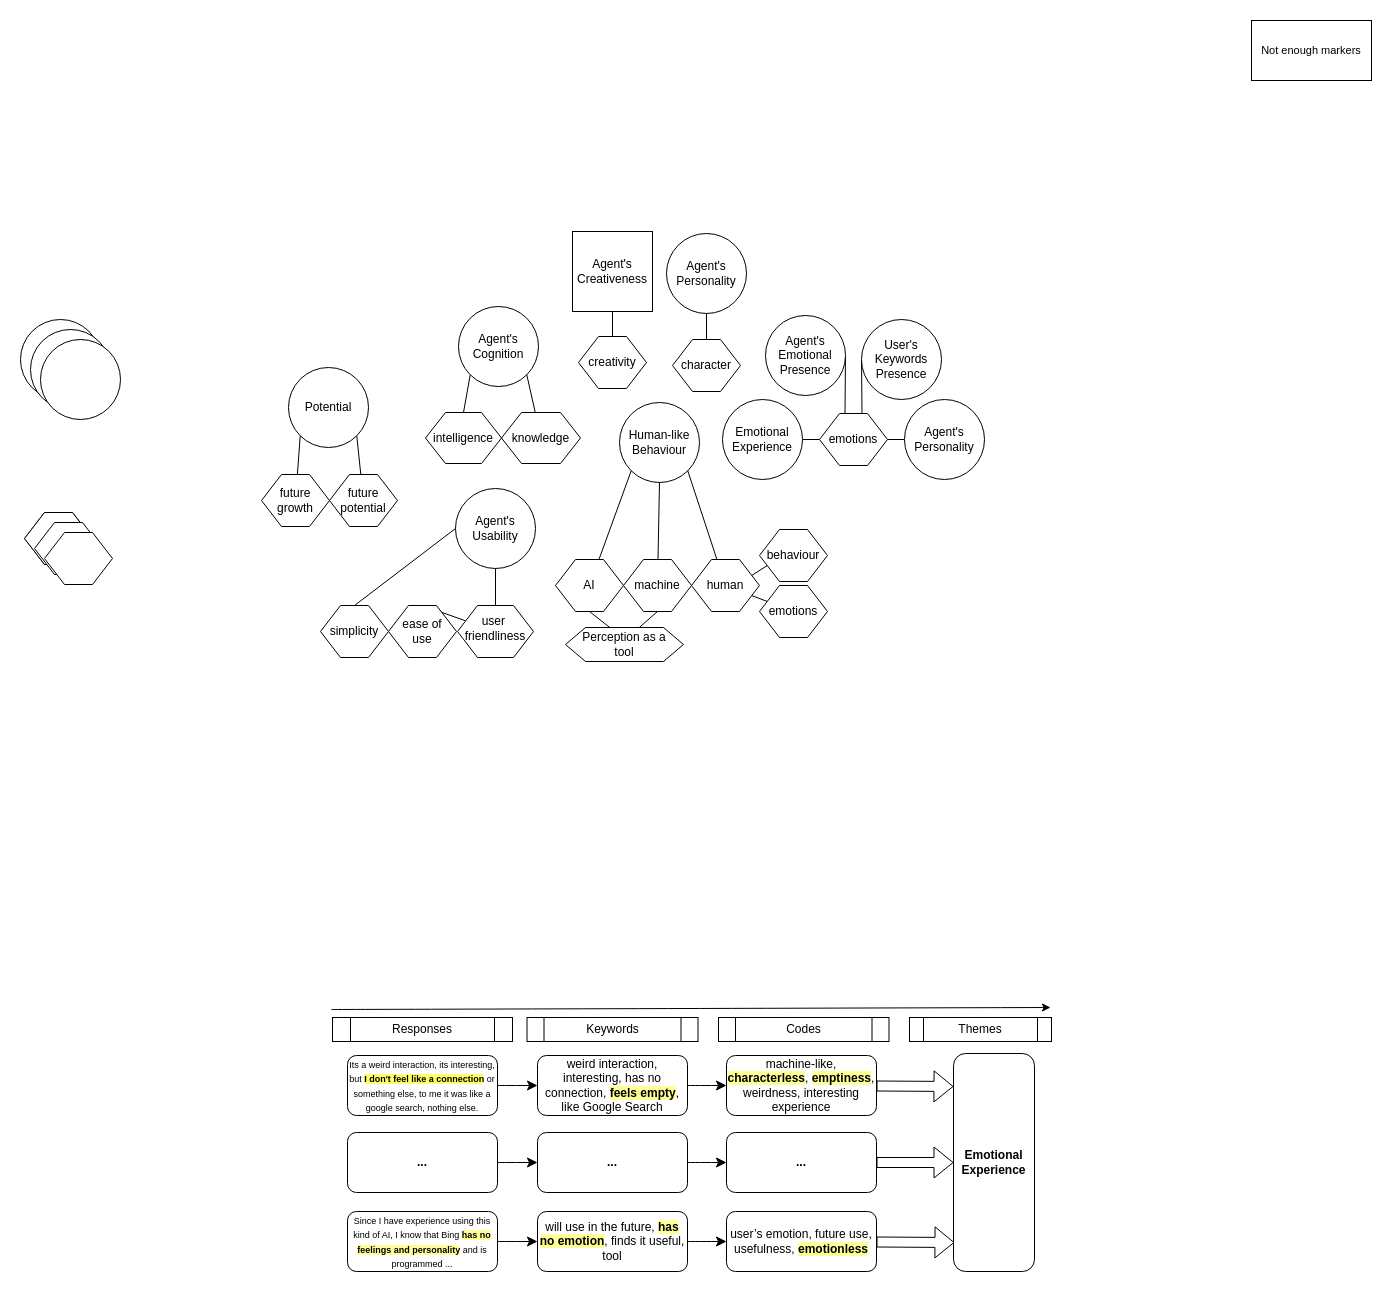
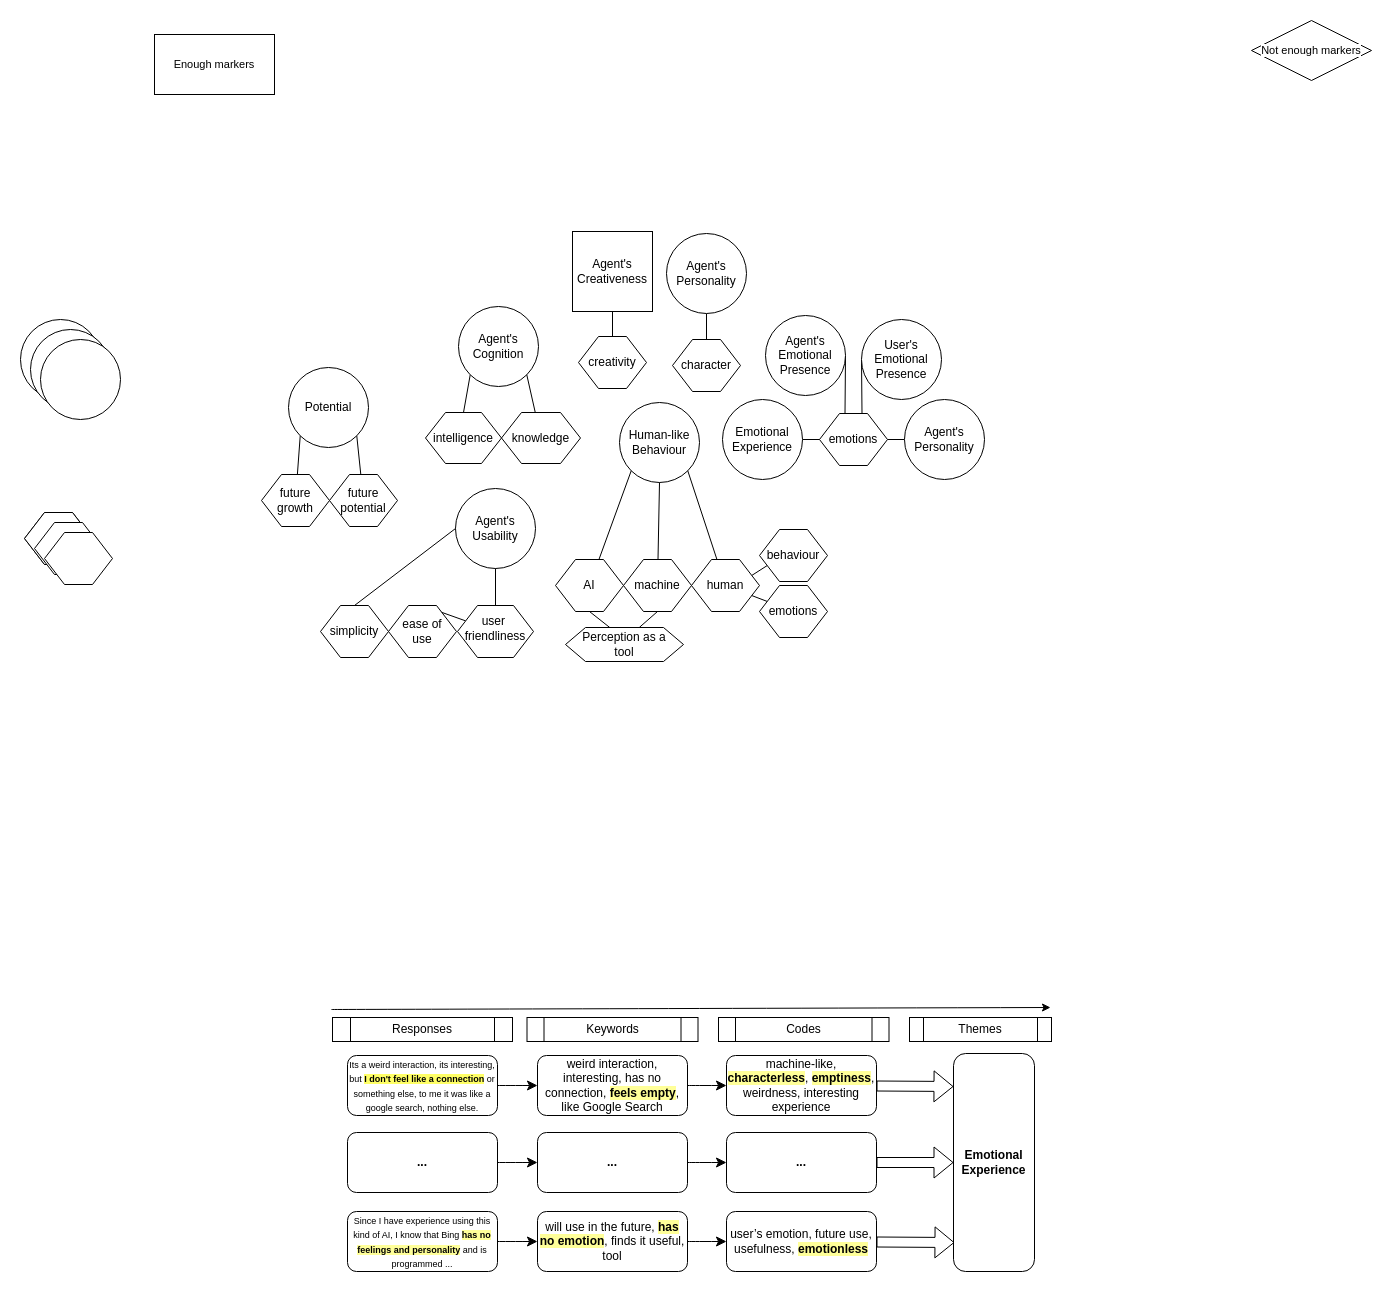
node "Not enough markers": shape rectangle -> diamond
node "Enough markers": added
node "User's Keywords Presence": label "User's Keywords Presence" -> "User's Emotional Presence"
